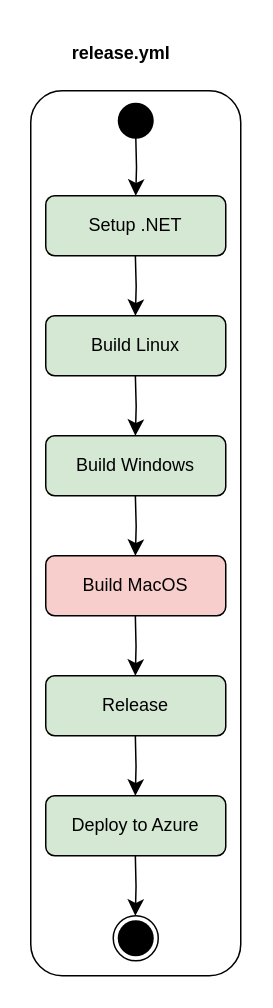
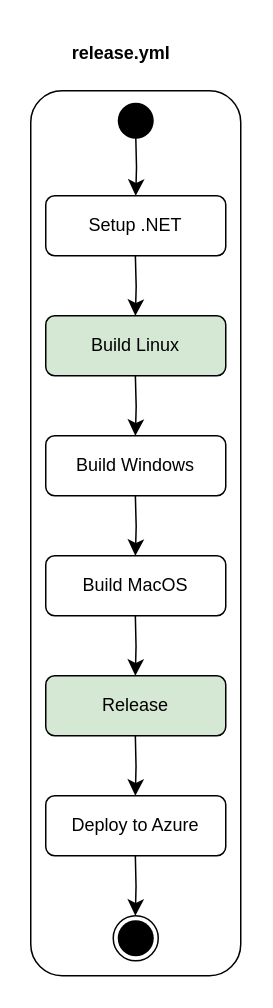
node "Setup .NET": fillcolor #d5e8d4 -> #ffffff
node "Build Windows": fillcolor #d5e8d4 -> #ffffff
node "Build MacOS": fillcolor #f8cecc -> #ffffff
node "Deploy to Azure": fillcolor #d5e8d4 -> #ffffff
